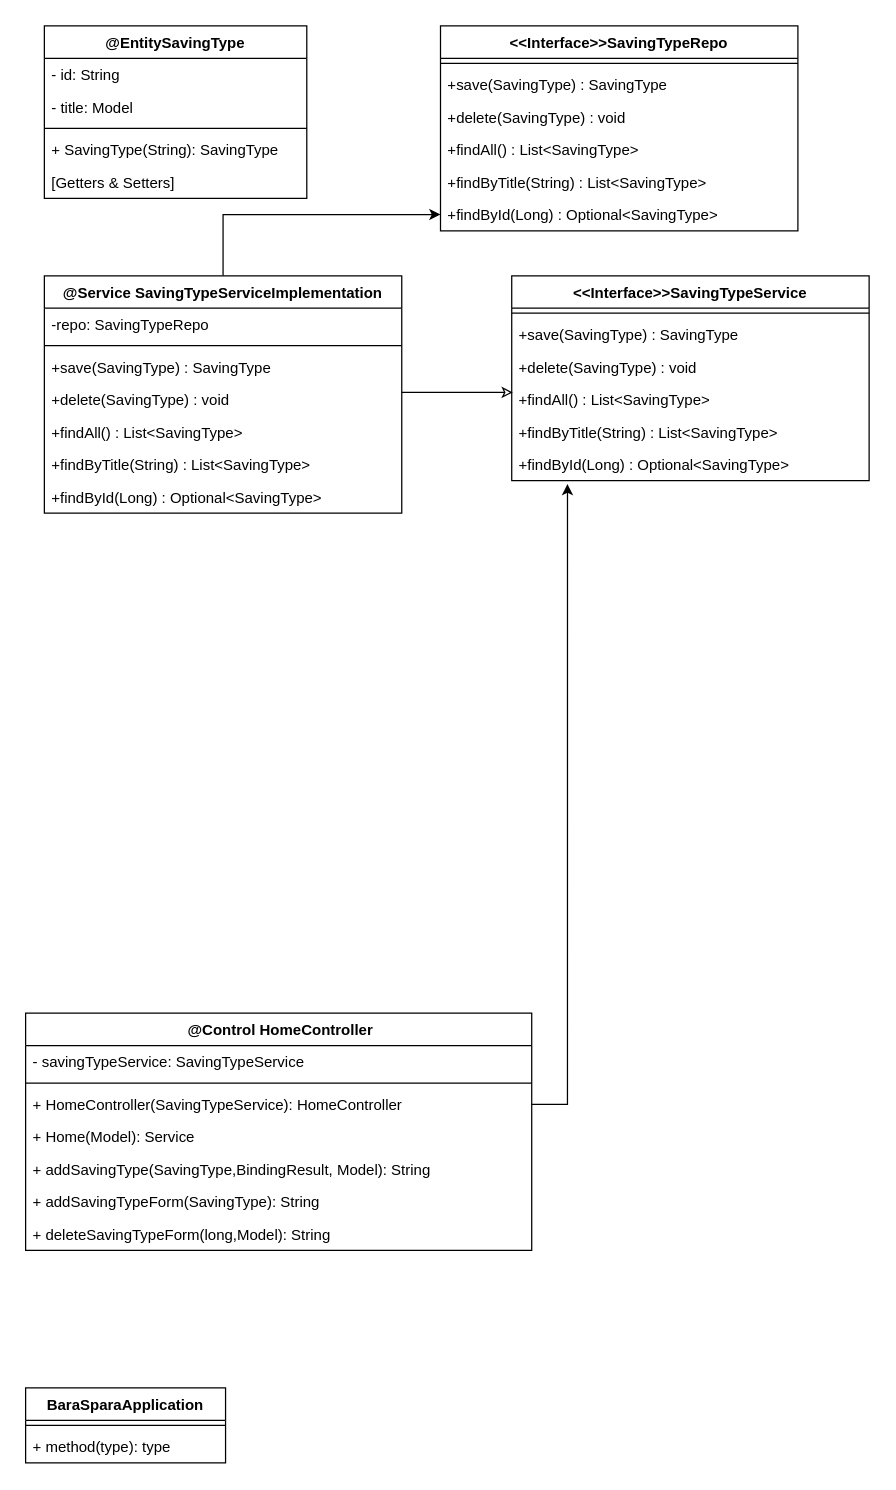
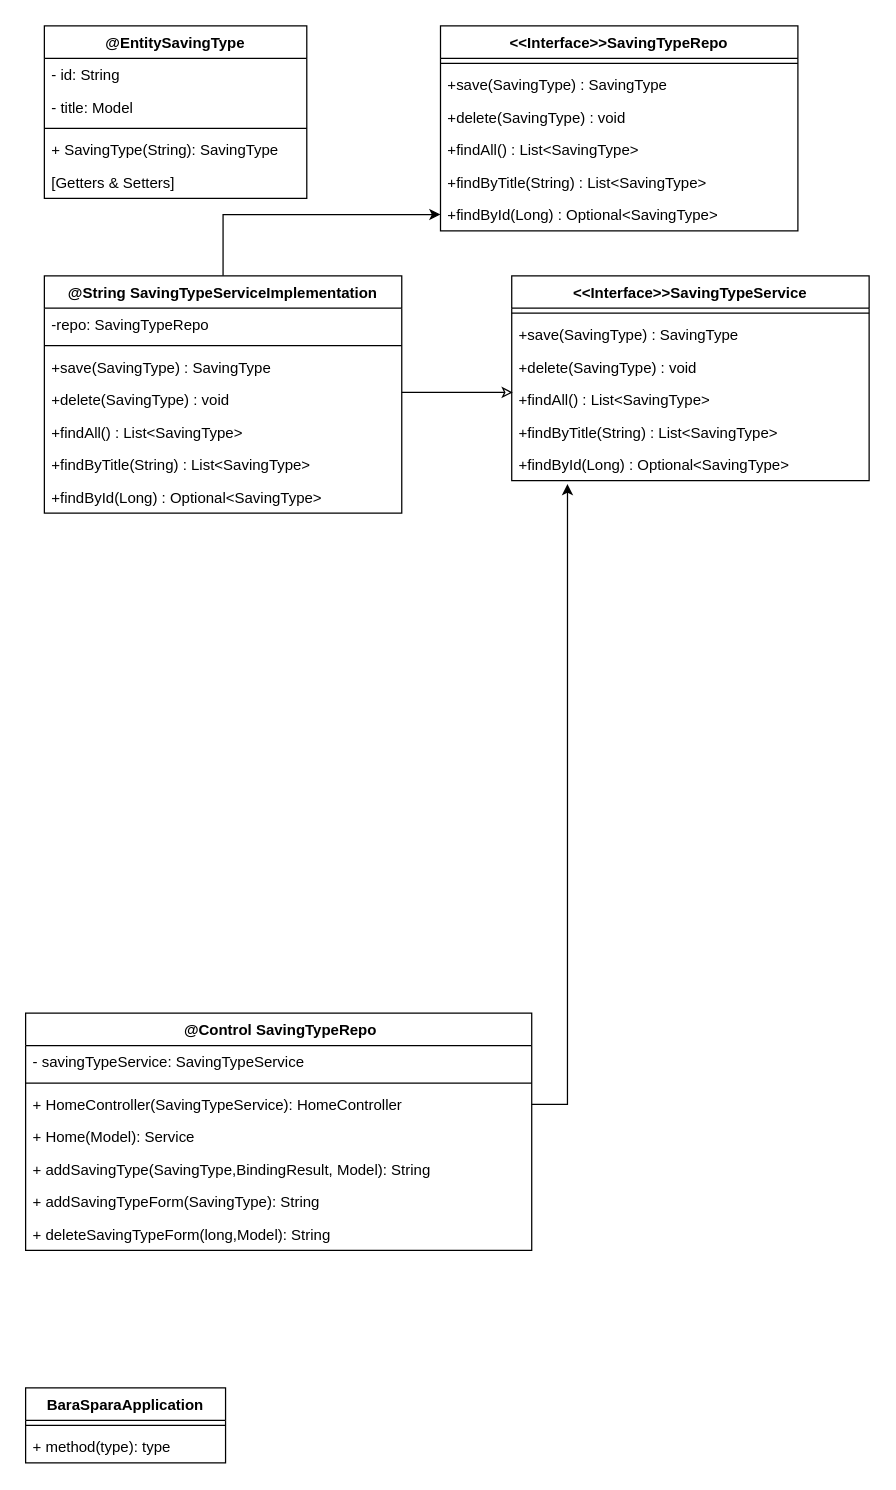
node "@Service SavingTypeServiceImplementation": label "@Service SavingTypeServiceImplementation" -> "@String SavingTypeServiceImplementation"
node "@Control HomeController": label "@Control HomeController" -> "@Control SavingTypeRepo"
